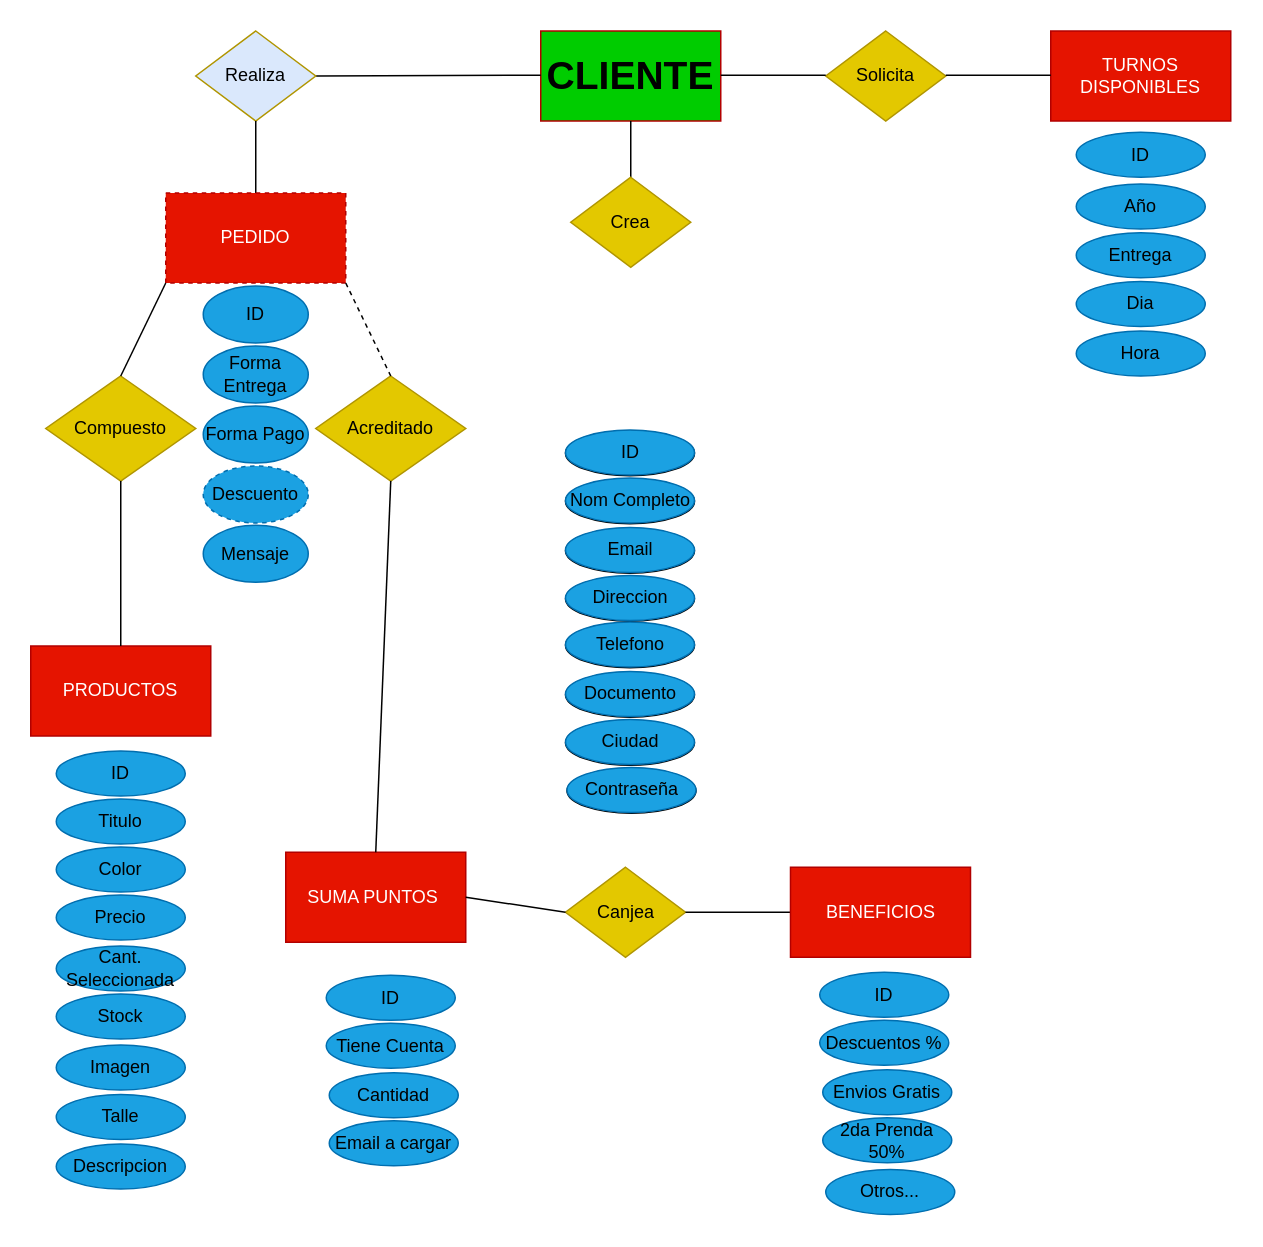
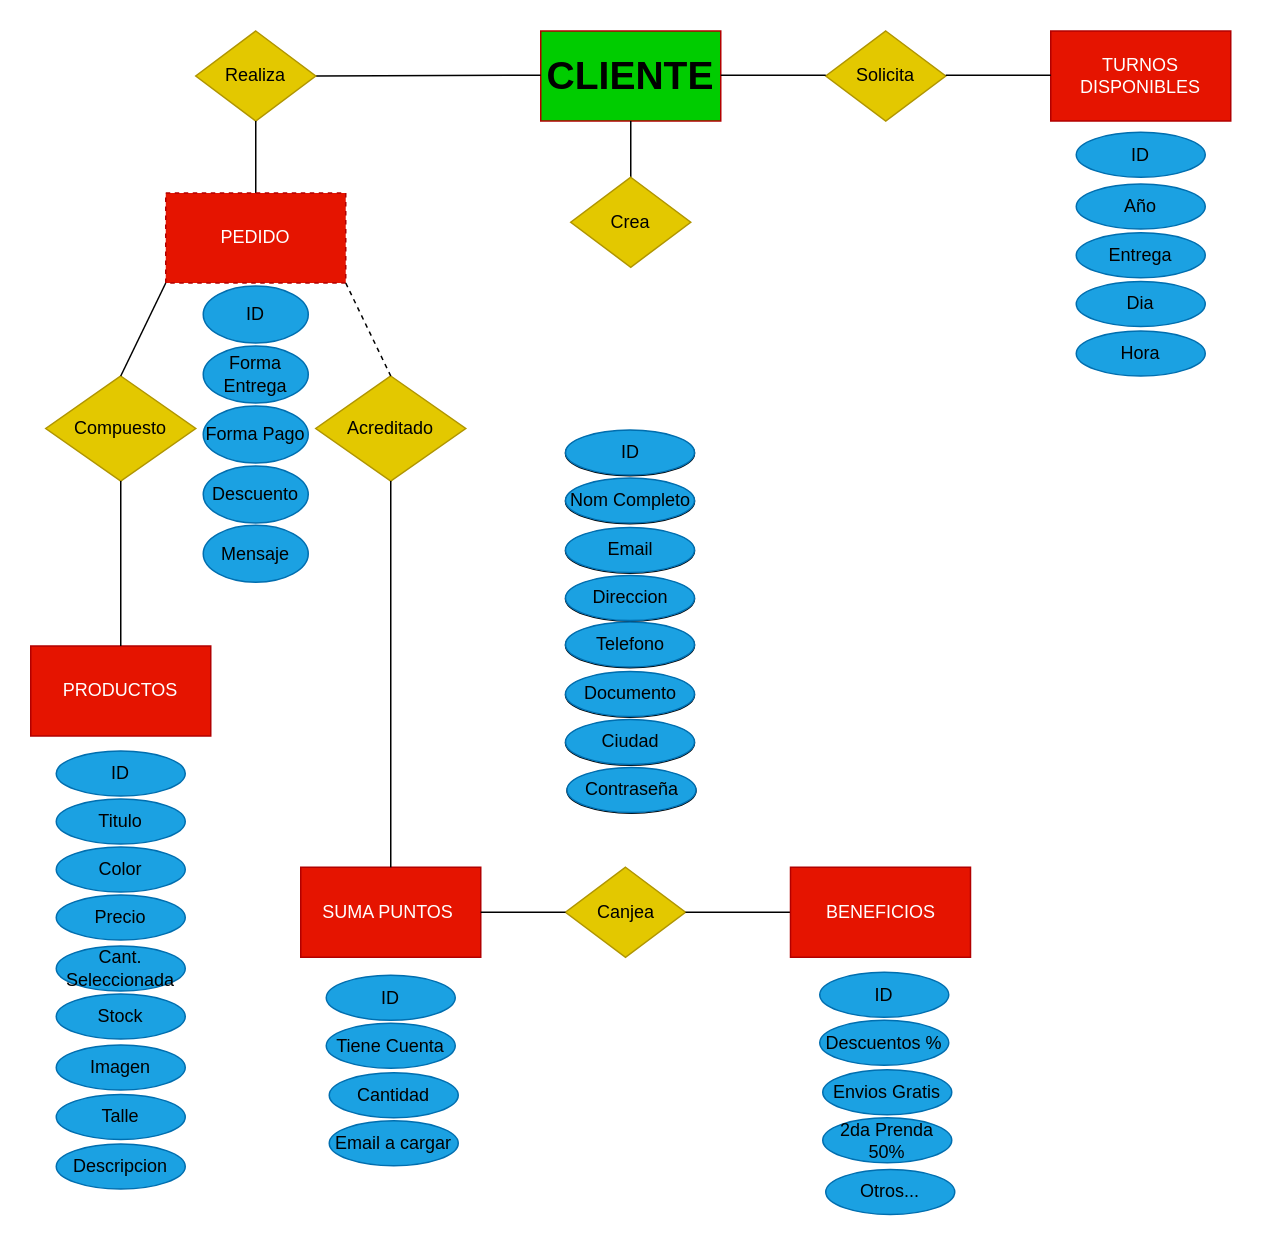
node "Realiza": fillcolor #dae8fc -> #e3c800
node "Descuento": style dashed -> solid
node "SUMA PUNTOS": moved (376, 897) -> (391, 912)
